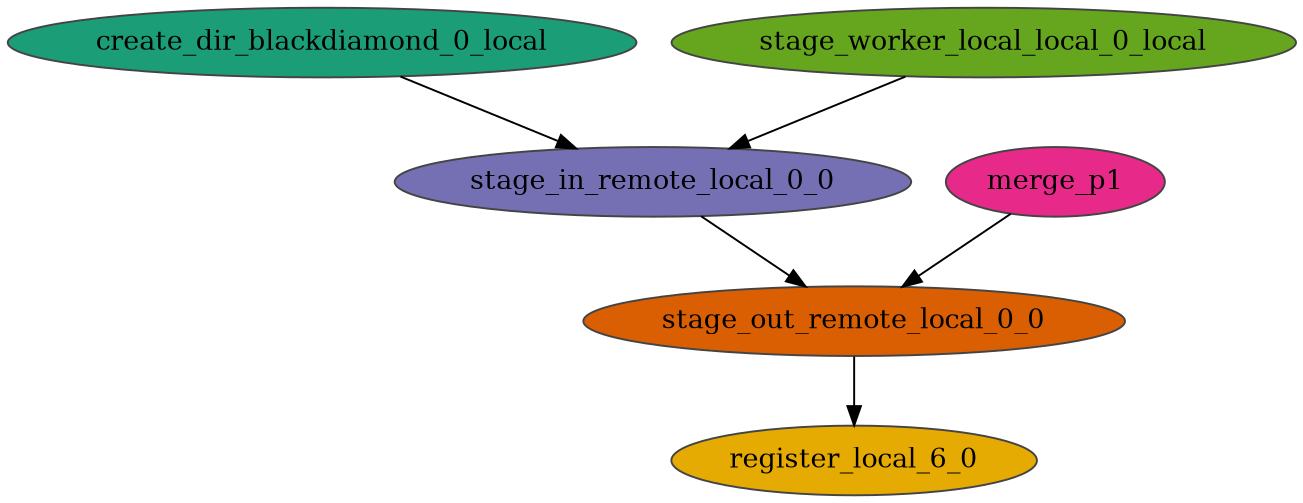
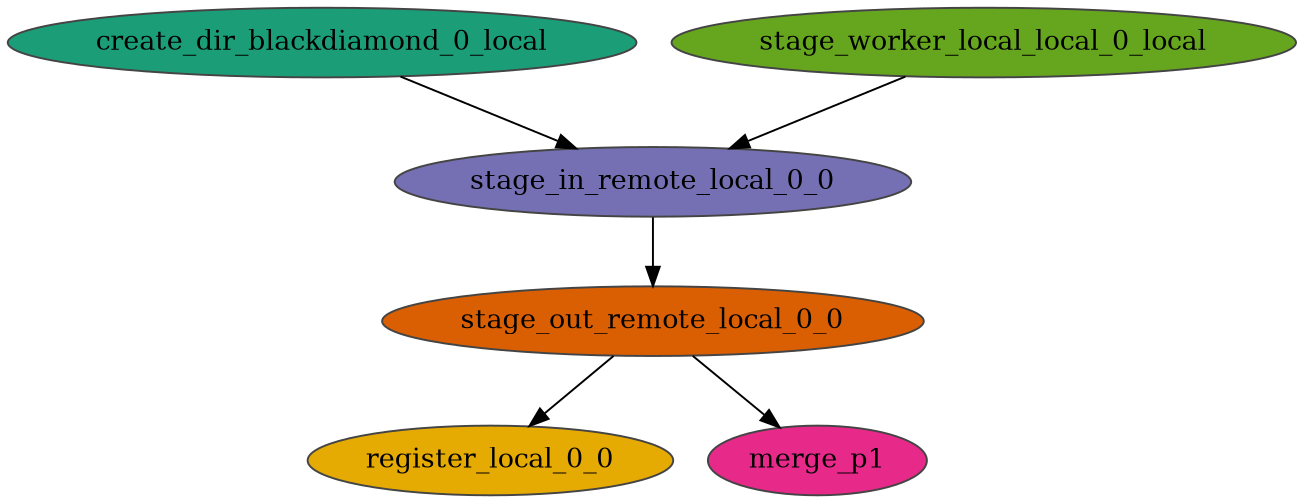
edge "merge_p1" -> "stage_out_remote_local_0_0": reversed
node "register_local_6_0": label "register_local_6_0" -> "register_local_0_0"
